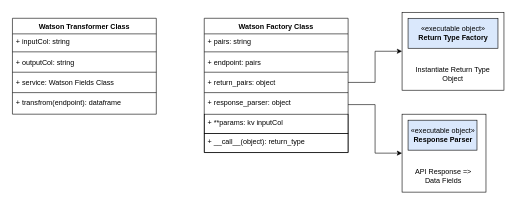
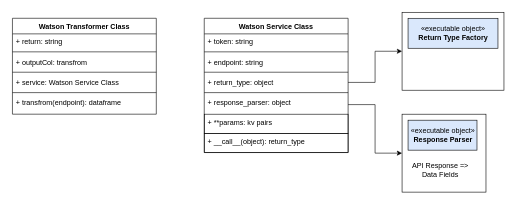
node "Watson Factory Class": label "Watson Factory Class" -> "Watson Service Class"
node "+ inputCol: string": label "+ inputCol: string" -> "+ return: string"
node "+ pairs: string": label "+ pairs: string" -> "+ token: string"
node "+ outputCol: string": label "+ outputCol: string" -> "+ outputCol: transfrom"
node "+ endpoint: pairs": label "+ endpoint: pairs" -> "+ endpoint: string"
node "Instantiate Return Type Object": removed
node "+ service: Watson Fields Class": label "+ service: Watson Fields Class" -> "+ service: Watson Service Class"
node "+ return_pairs: object": label "+ return_pairs: object" -> "+ return_type: object"
node "+ **params: kv inputCol": label "+ **params: kv inputCol" -> "+ **params: kv pairs"
node "API Response => Data Fields": moved (444, 176) -> (441, 170)
